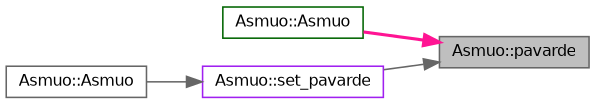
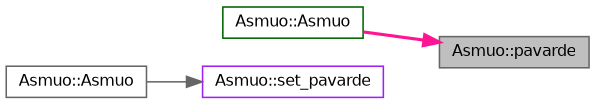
edge "Asmuo::set_pavarde" -> "Asmuo::pavarde": removed
